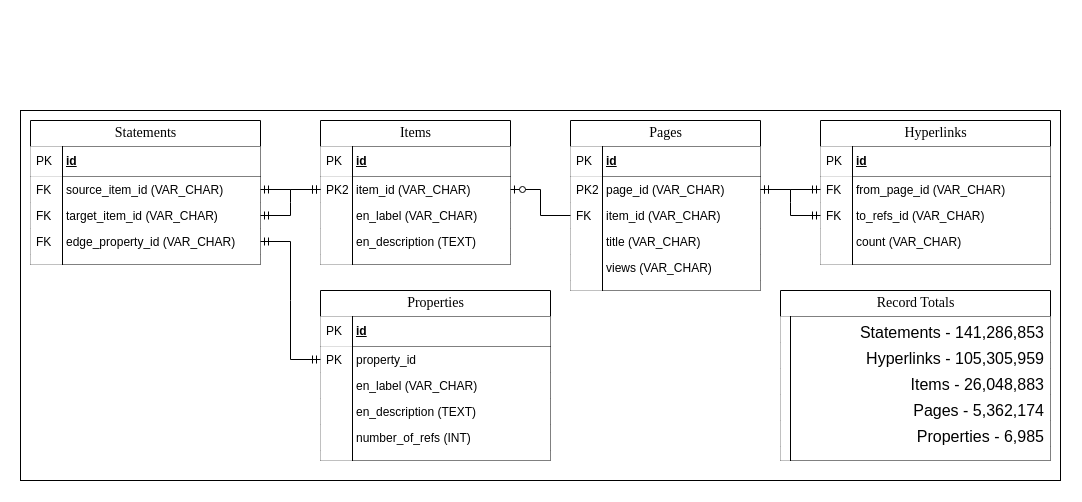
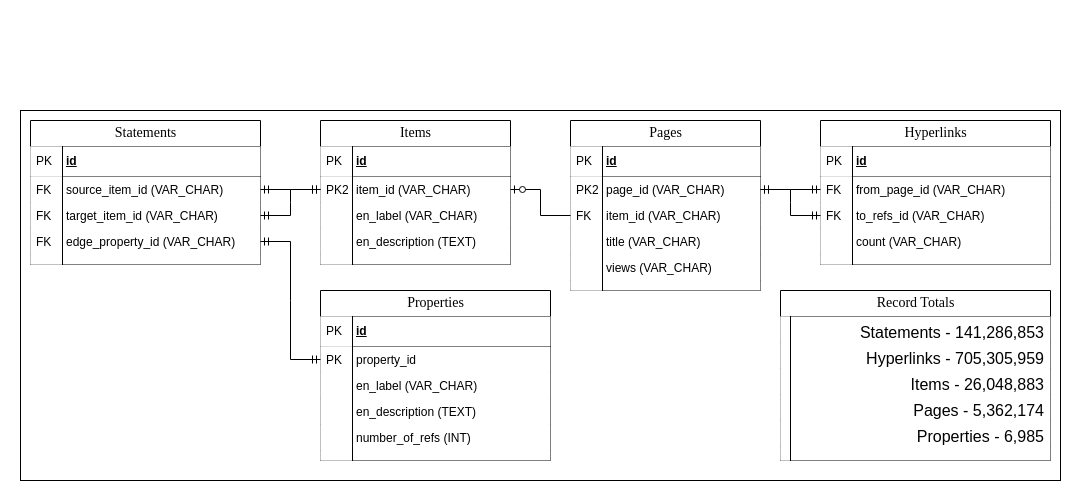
node "Hyperlinks - 105,305,959": label "Hyperlinks - 105,305,959" -> "Hyperlinks - 705,305,959"
